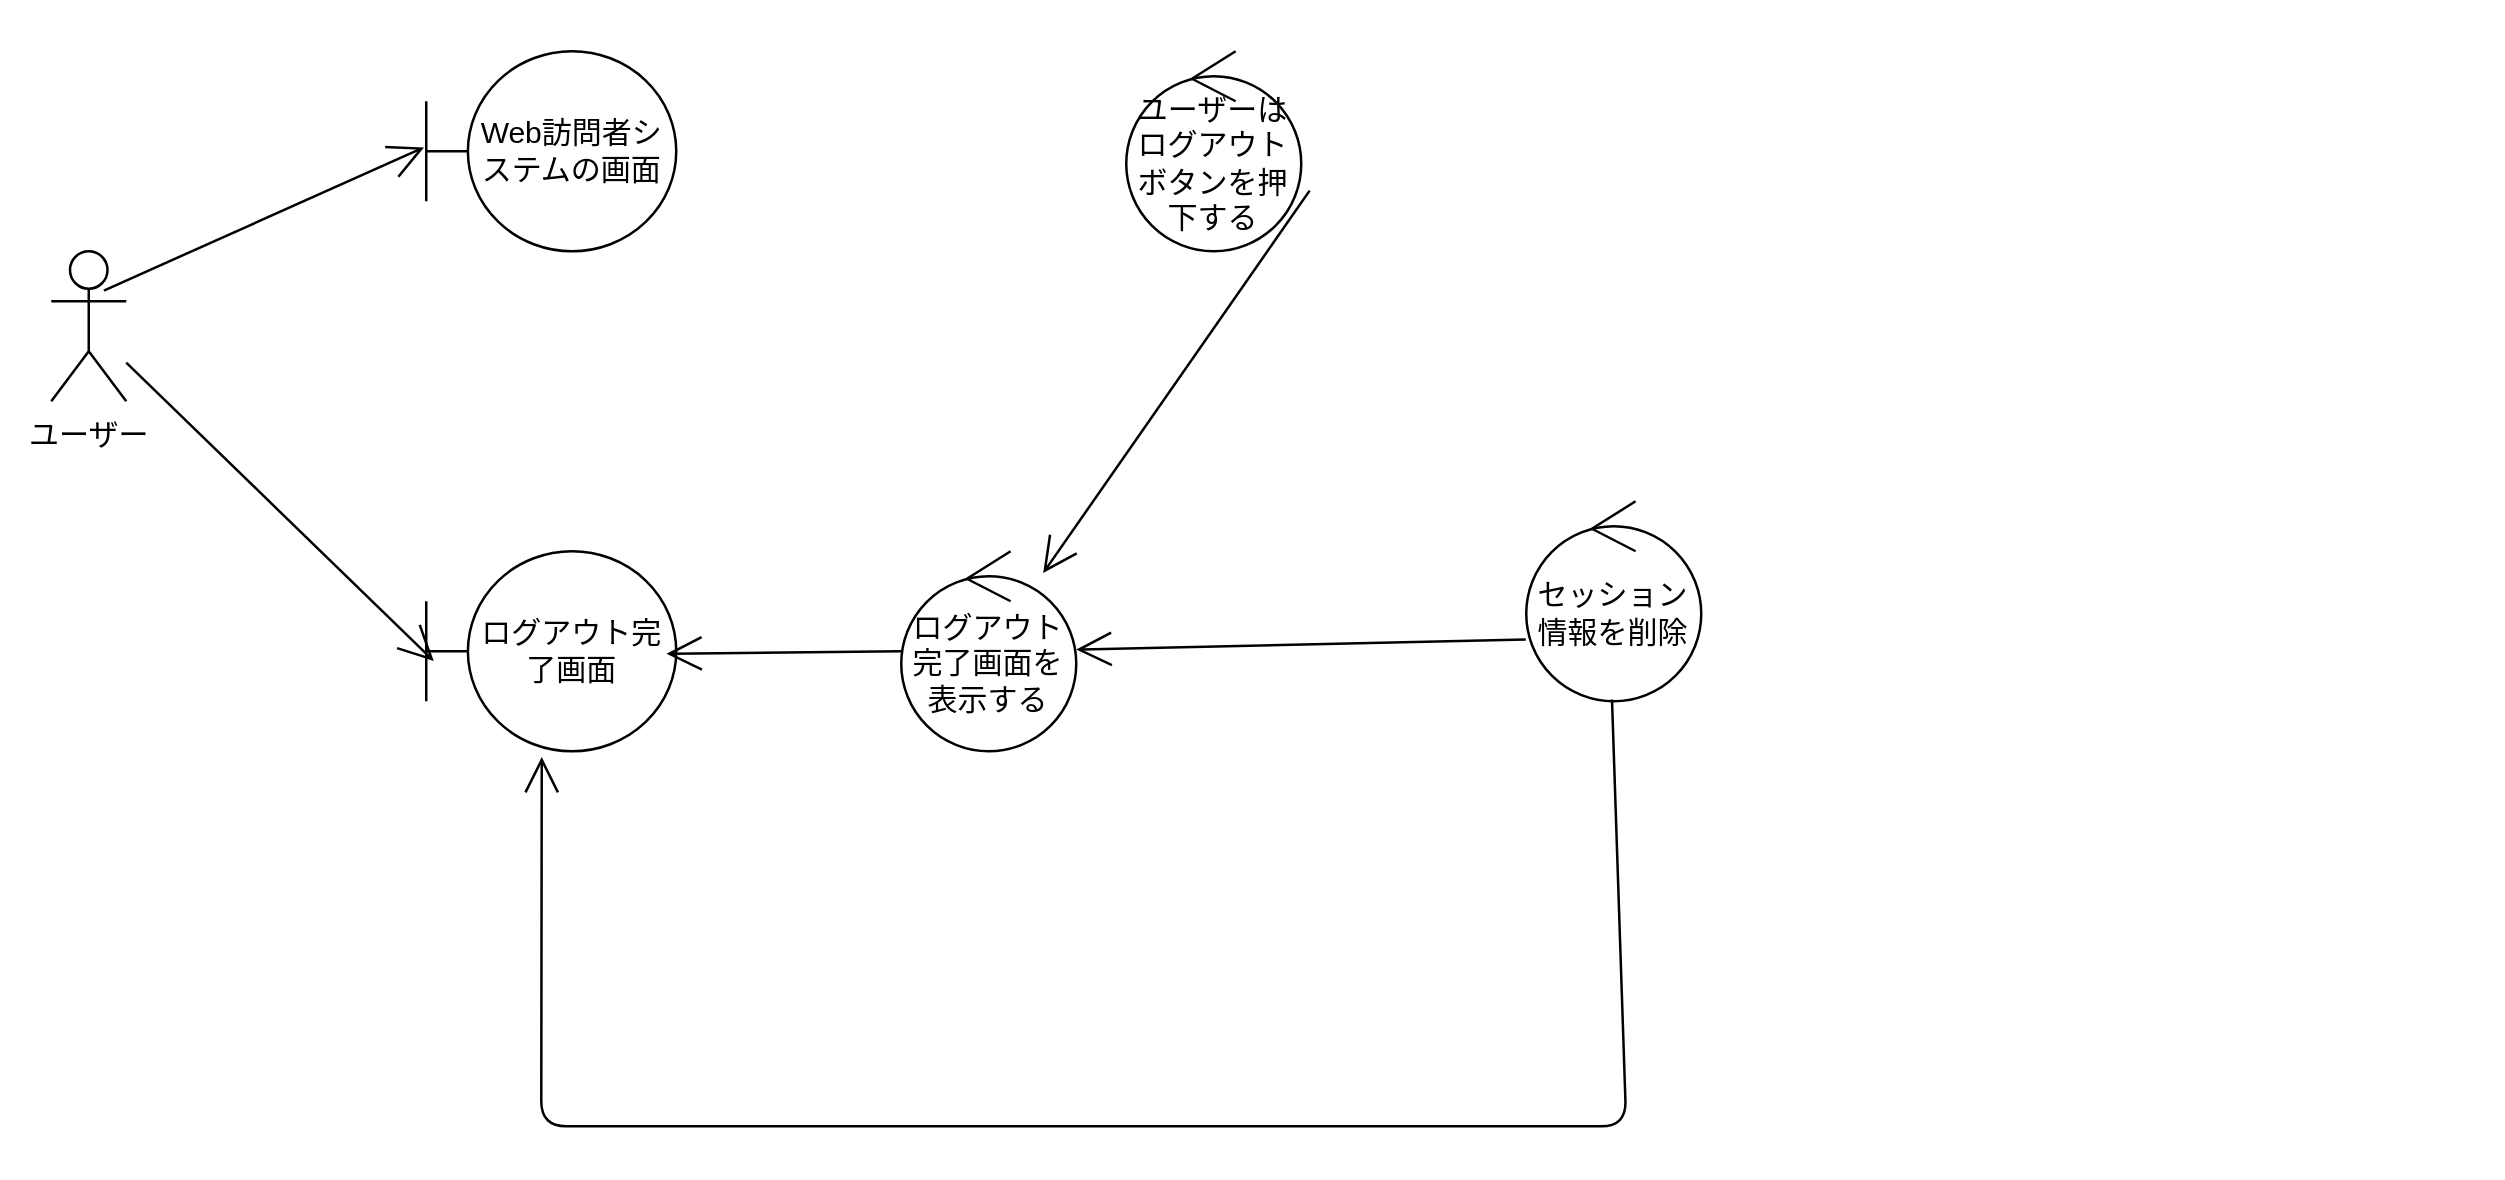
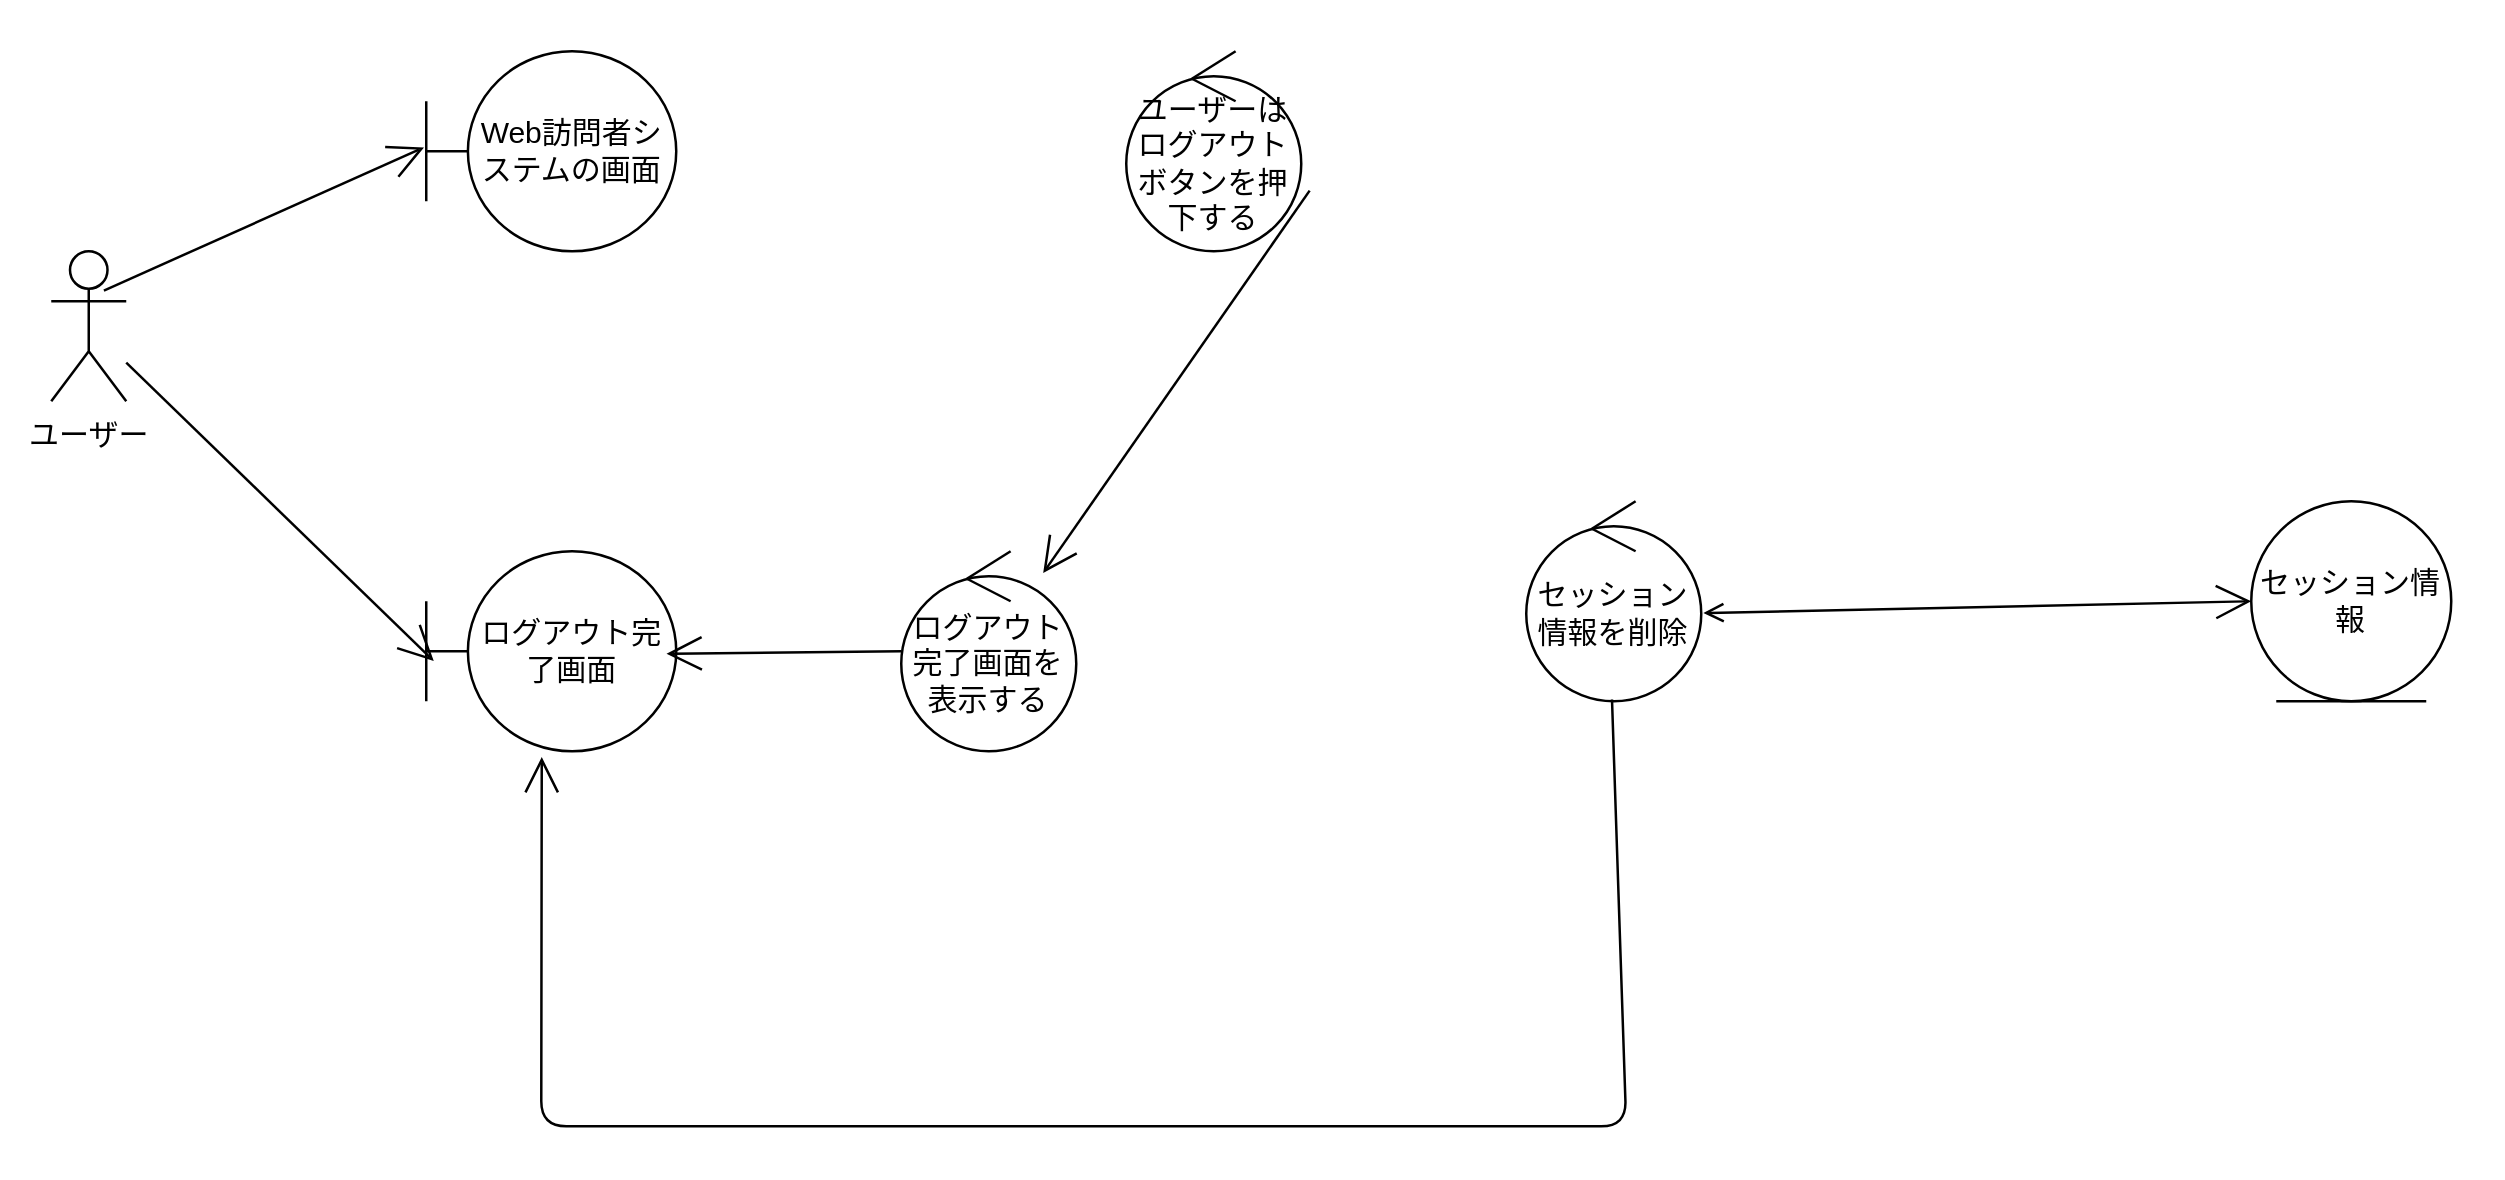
node "セッション情報": added
edge "セッション情報を削除" -- "セッション情報": added
edge "セッション情報を削除" -> "ログアウト完了画面を表示する": removed
